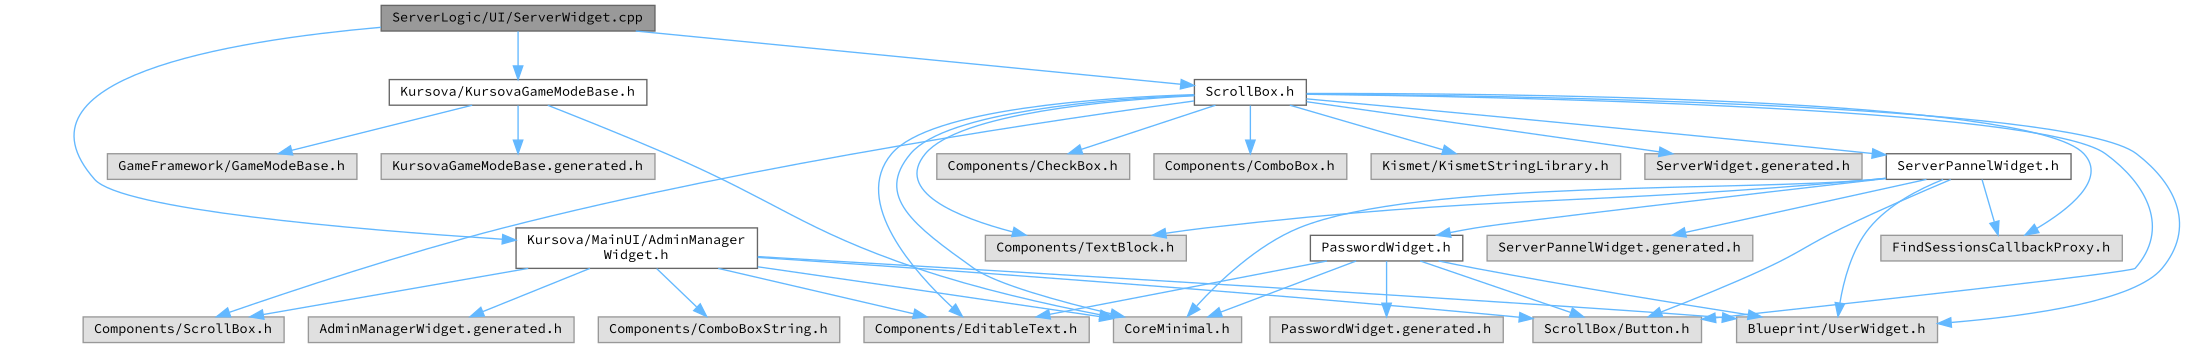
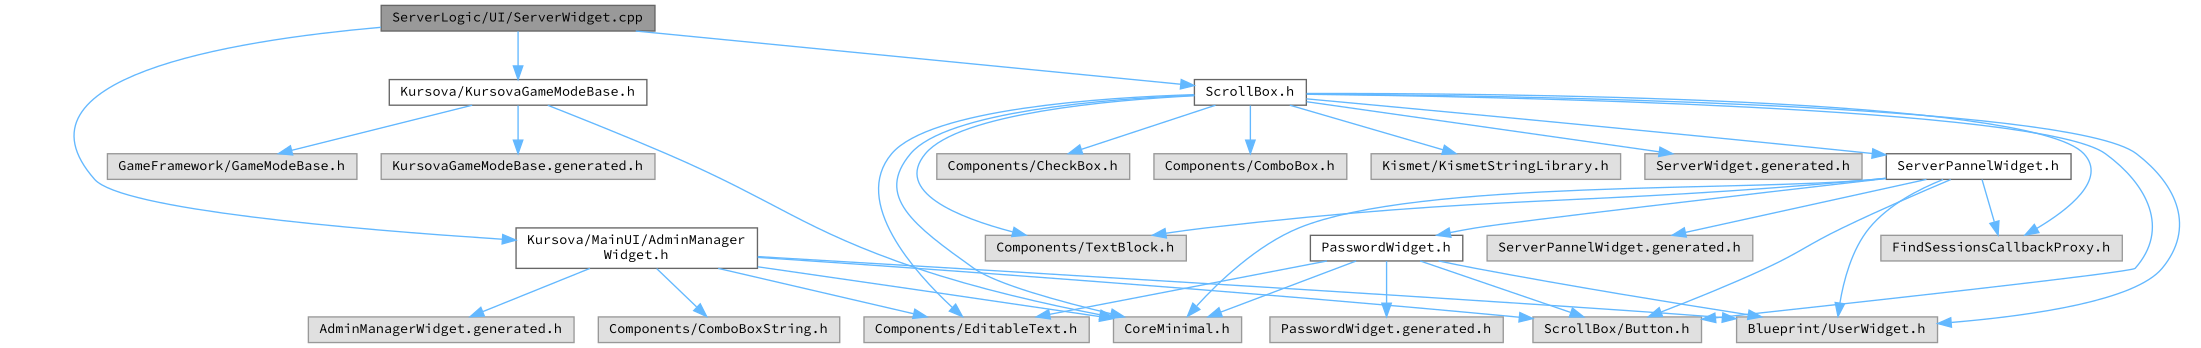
node "Components/ScrollBox.h": removed
